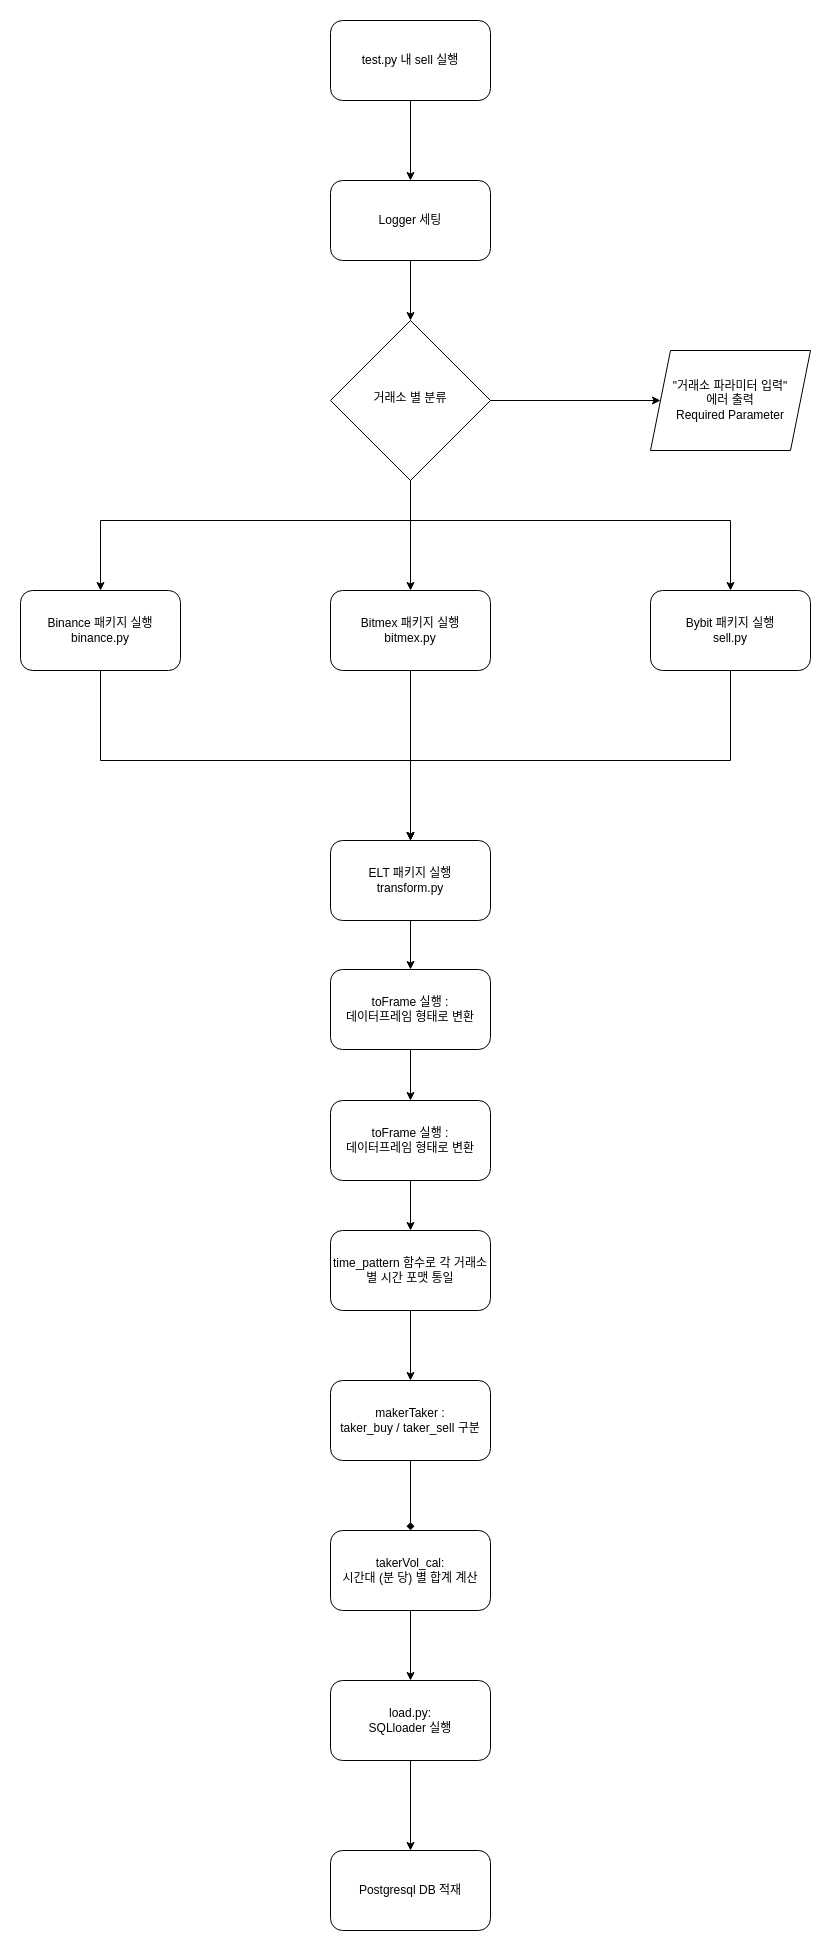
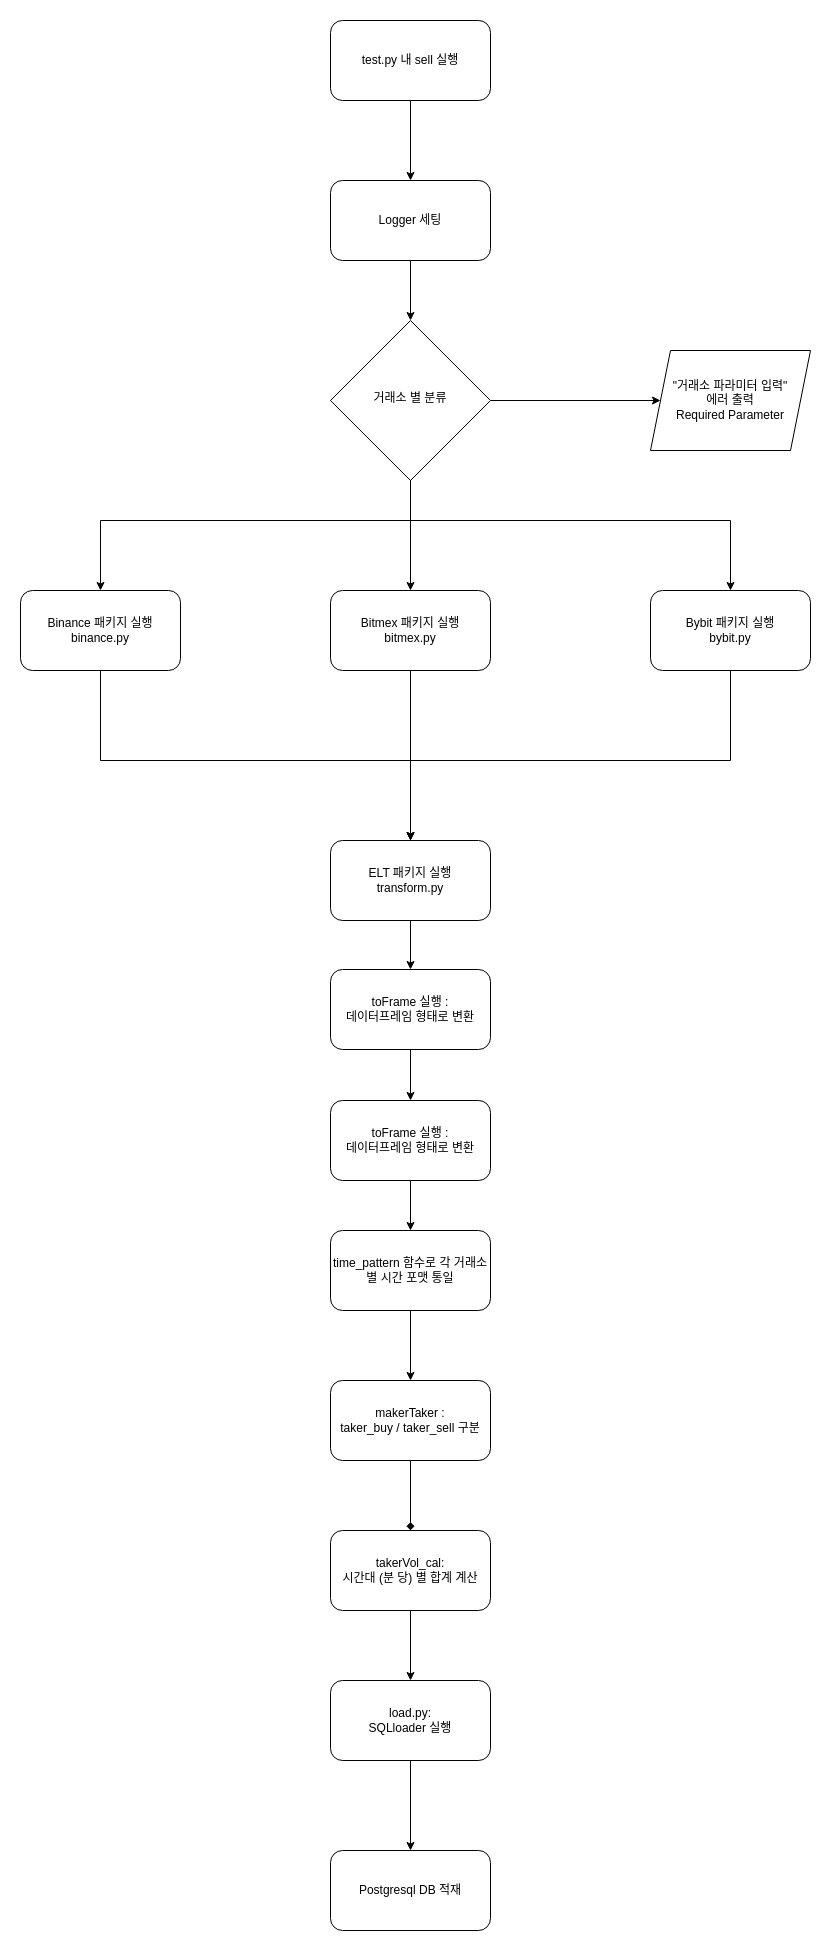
node "Bybit 패키지 실행 sell.py": label "Bybit 패키지 실행 sell.py" -> "Bybit 패키지 실행 bybit.py"
